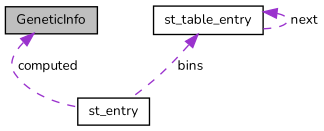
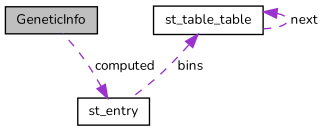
node "st_table_entry": label "st_table_entry" -> "st_table_table"
edge "st_entry" -> "GeneticInfo": reversed
